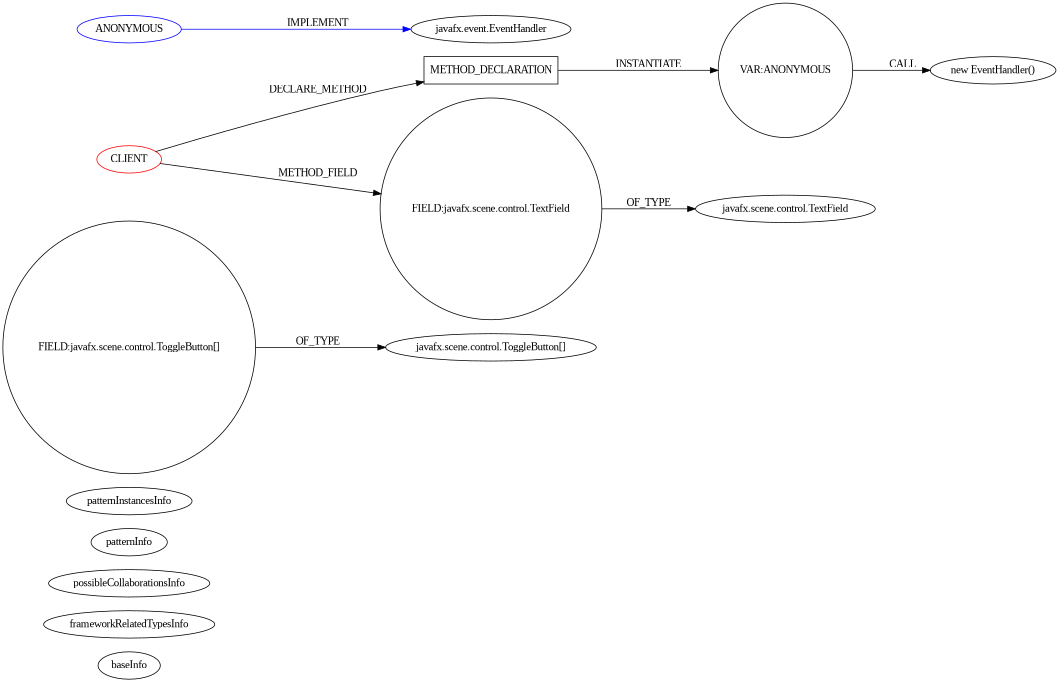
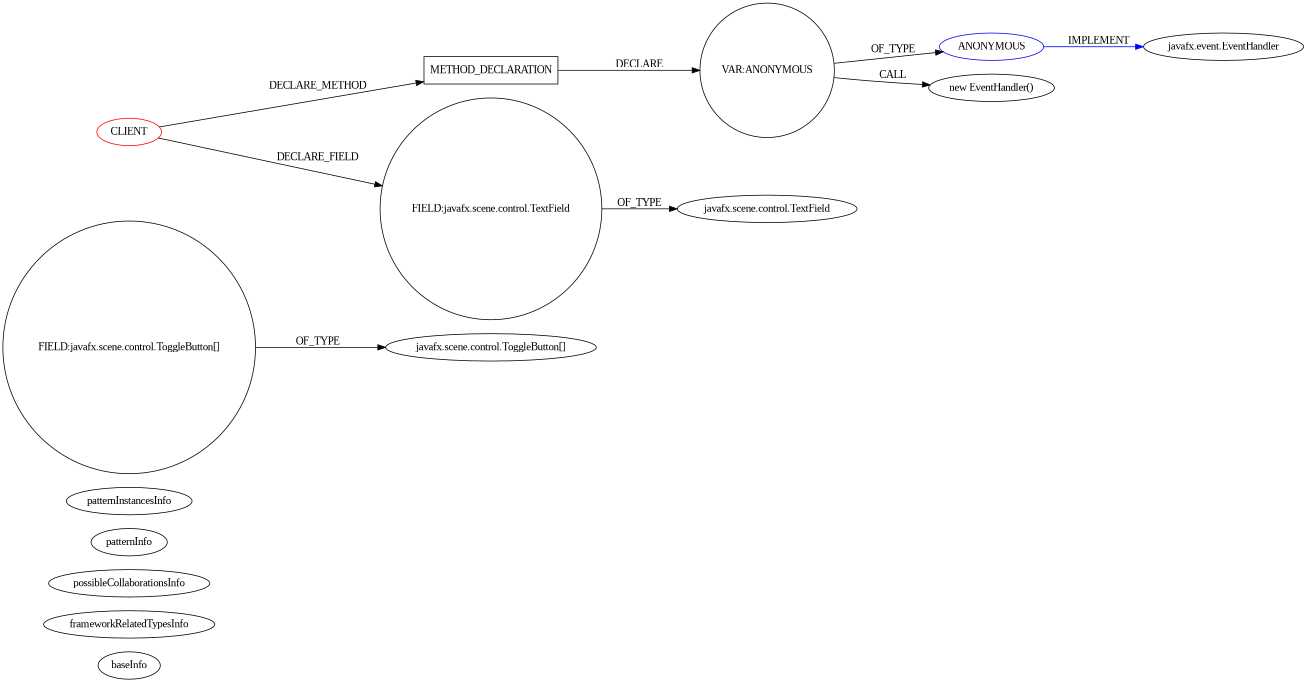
edge "VAR:ANONYMOUS" -> "ANONYMOUS": added, label "OF_TYPE"
edge "METHOD_DECLARATION" -> "VAR:ANONYMOUS": label "INSTANTIATE" -> "DECLARE"
edge "CLIENT" -> "FIELD:javafx.scene.control.TextField": label "METHOD_FIELD" -> "DECLARE_FIELD"
